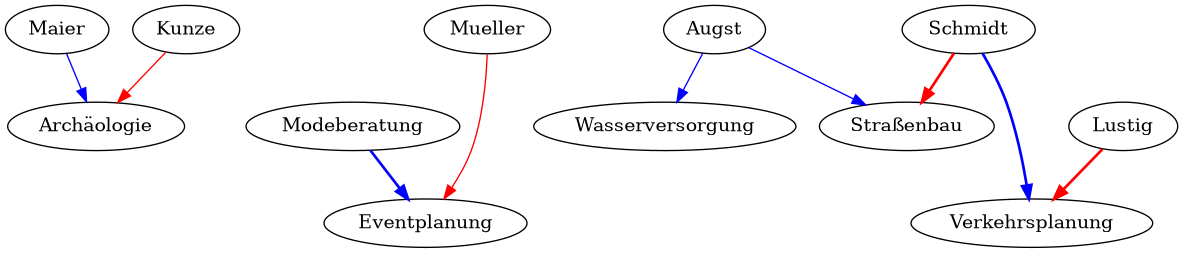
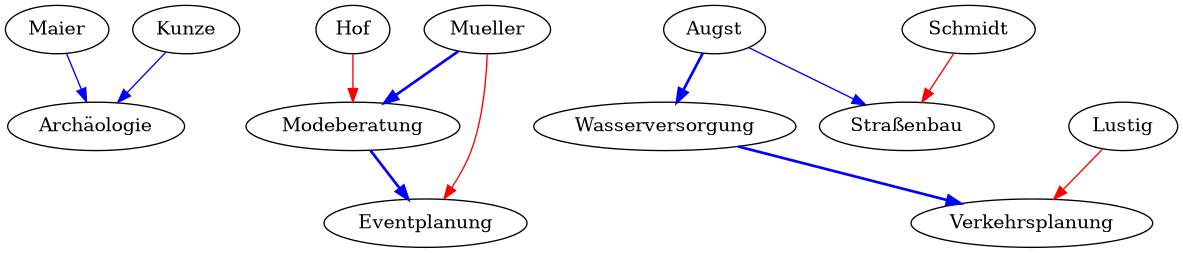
node "Hof": added
edge "Kunze" -> "Archäologie": color red -> blue
edge "Augst" -> "Wasserversorgung": style solid -> bold
edge "Schmidt" -> "Straßenbau": style bold -> solid
edge "Mueller" -> "Modeberatung": added
edge "Schmidt" -> "Verkehrsplanung": now "Wasserversorgung" -> "Verkehrsplanung"
edge "Lustig" -> "Verkehrsplanung": style bold -> solid
